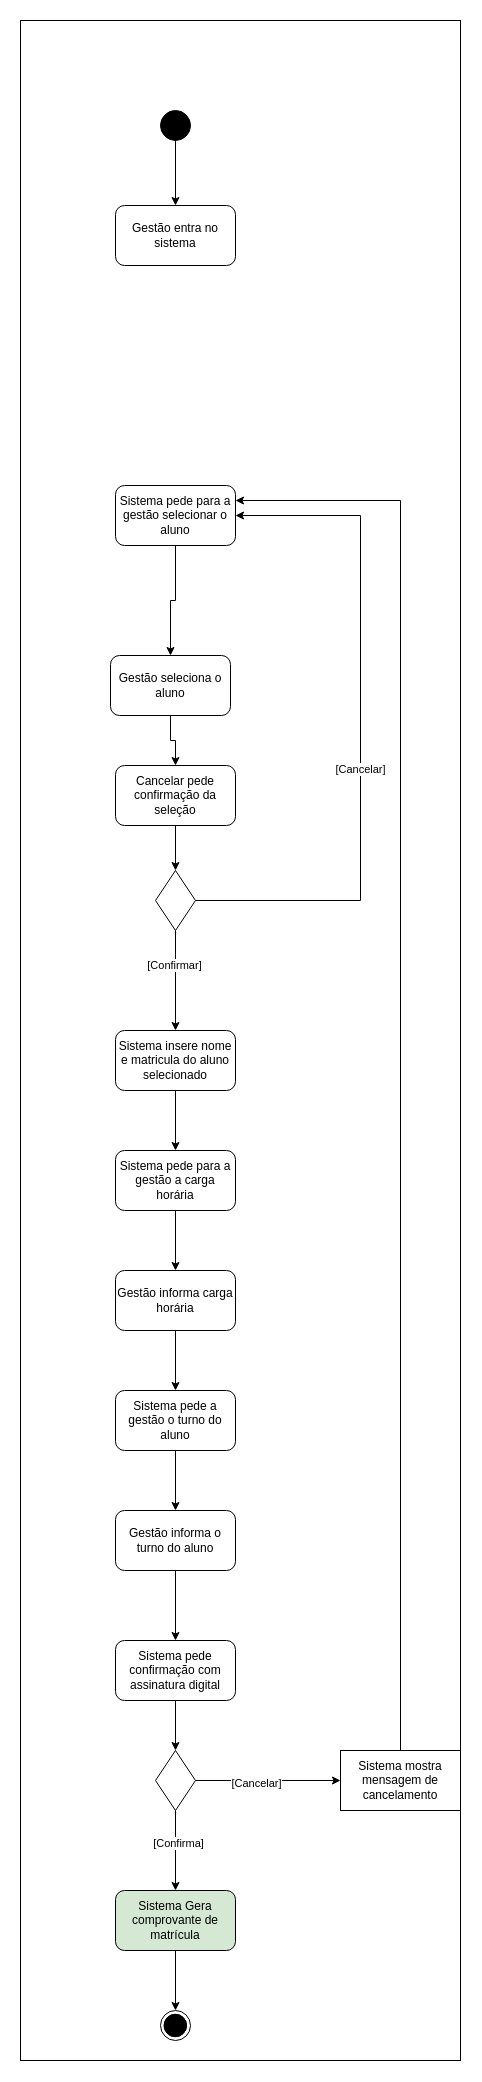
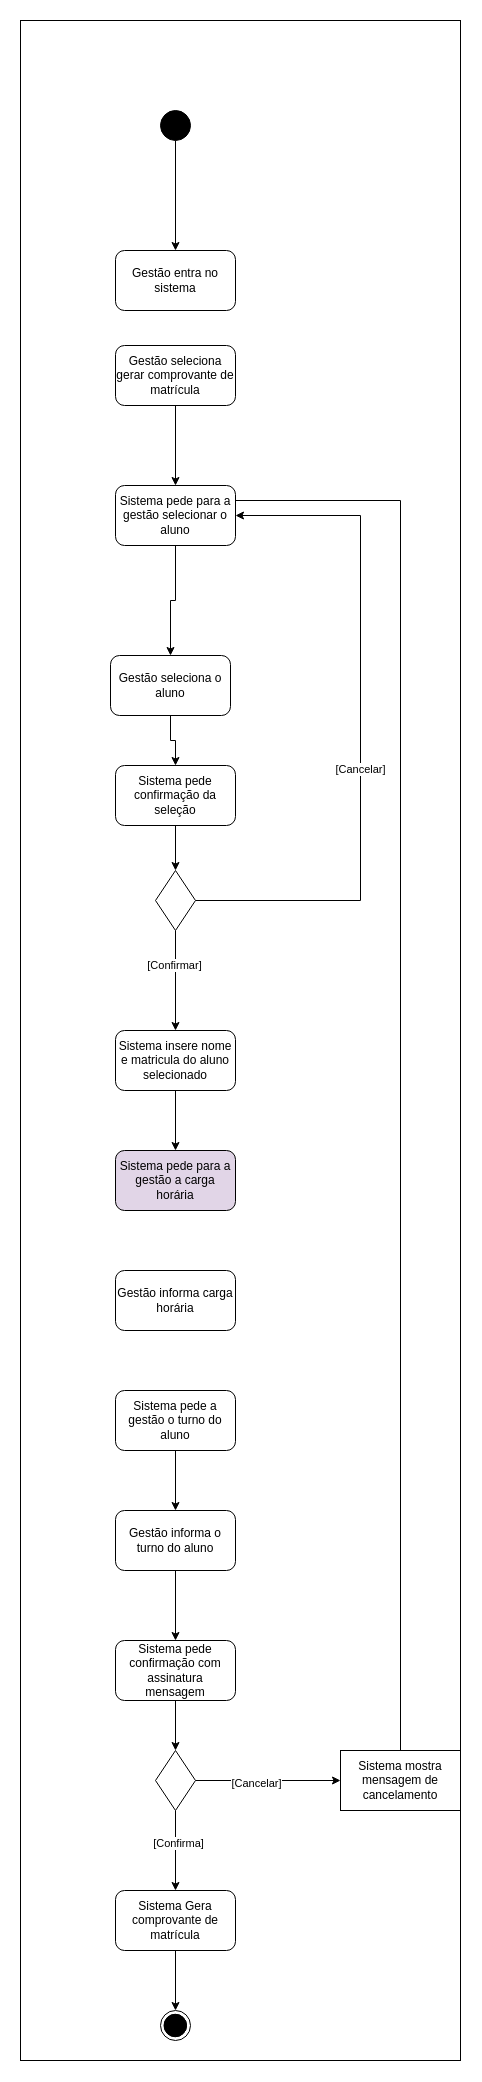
node "Gestão entra no sistema": moved (176, 236) -> (176, 281)
node "Gestão seleciona gerar comprovante de matrícula": added
edge "Gestão seleciona gerar comprovante de matrícula" -> "Sistema pede para a gestão selecionar o aluno": added
edge "Sistema mostra mensagem de cancelamento" -> "Sistema pede para a gestão selecionar o aluno": arrowhead classic -> none
node "Cancelar pede confirmação da seleção": label "Cancelar pede confirmação da seleção" -> "Sistema pede confirmação da seleção"
node "Sistema pede para a gestão a carga horária": fillcolor #ffffff -> #e1d5e7
edge "Sistema pede para a gestão a carga horária" -> "Gestão informa carga horária": removed
edge "Gestão informa carga horária" -> "Sistema pede a gestão o turno do aluno": removed
node "Sistema pede confirmação com assinatura digital": label "Sistema pede confirmação com assinatura digital" -> "Sistema pede confirmação com assinatura mensagem"
node "Sistema Gera comprovante de matrícula": fillcolor #d5e8d4 -> #ffffff
